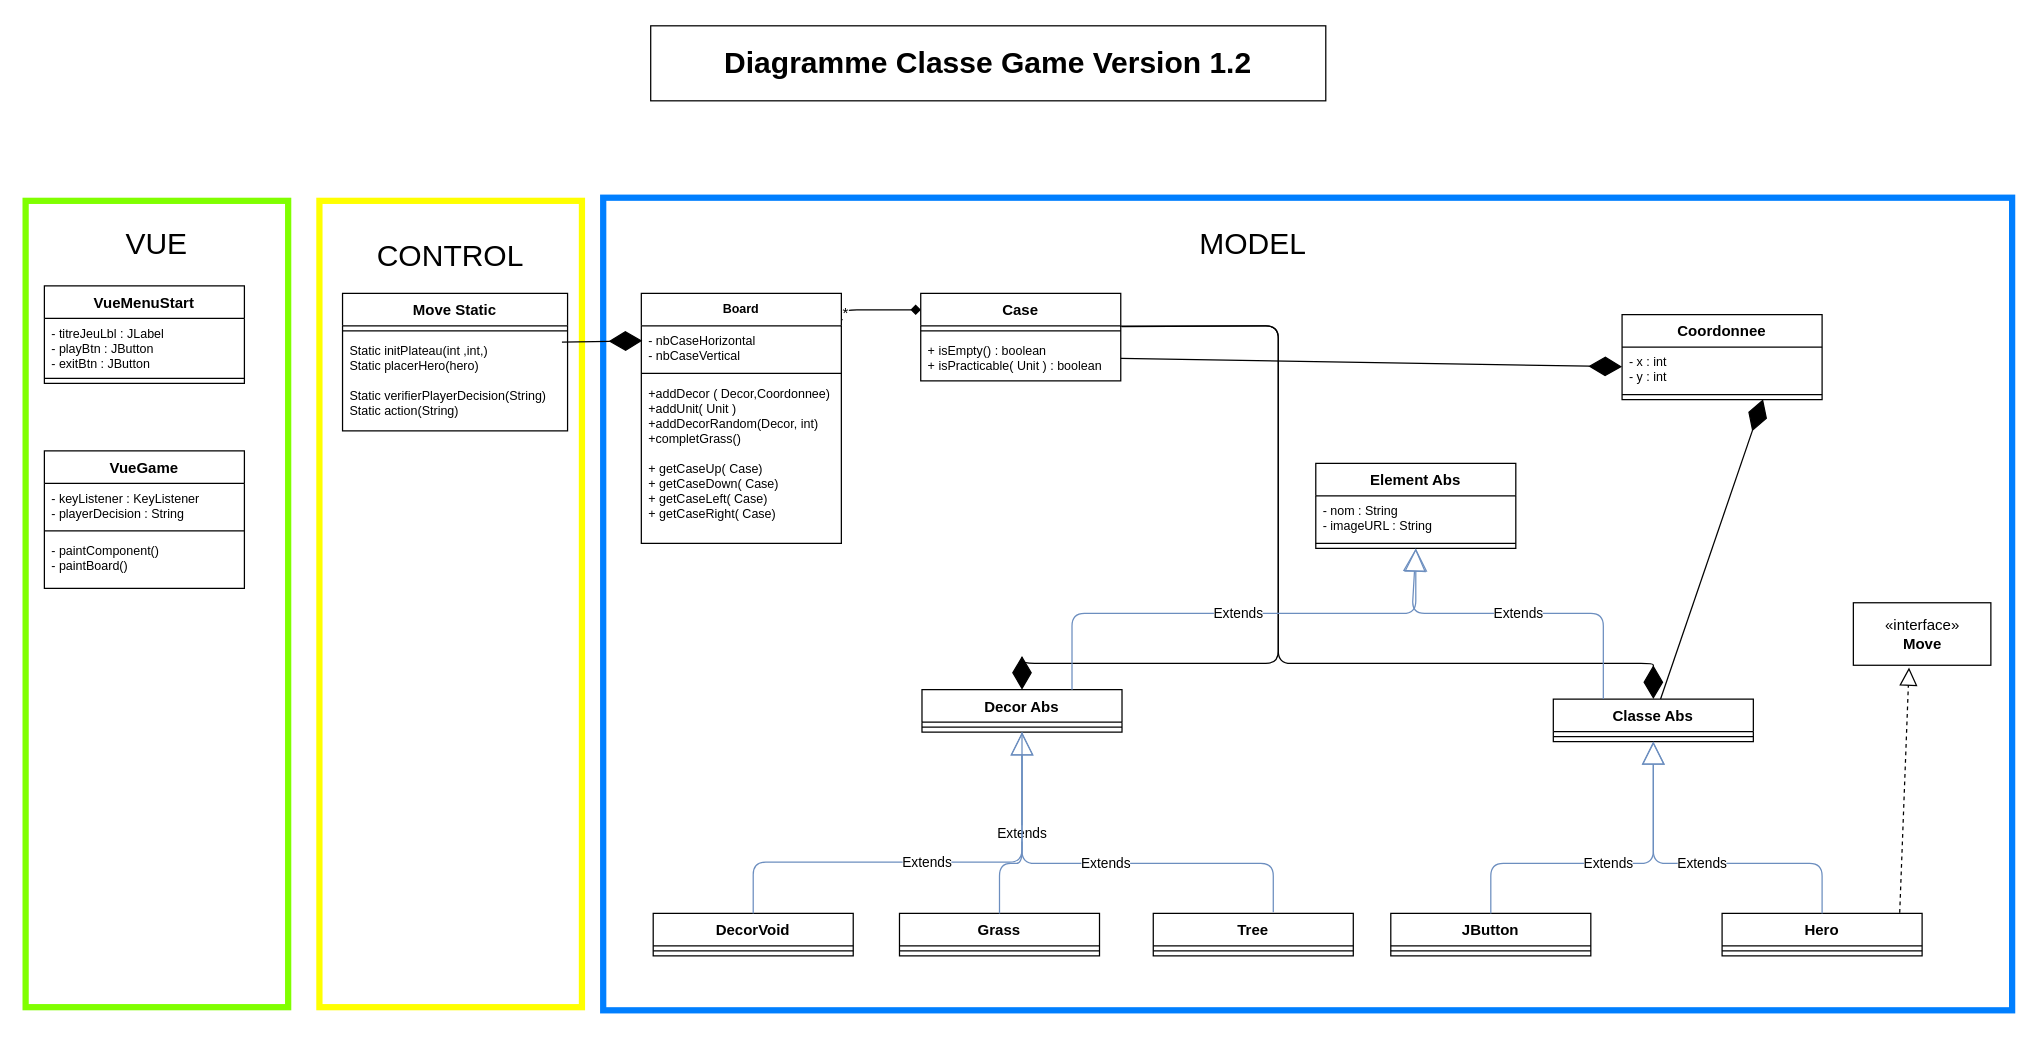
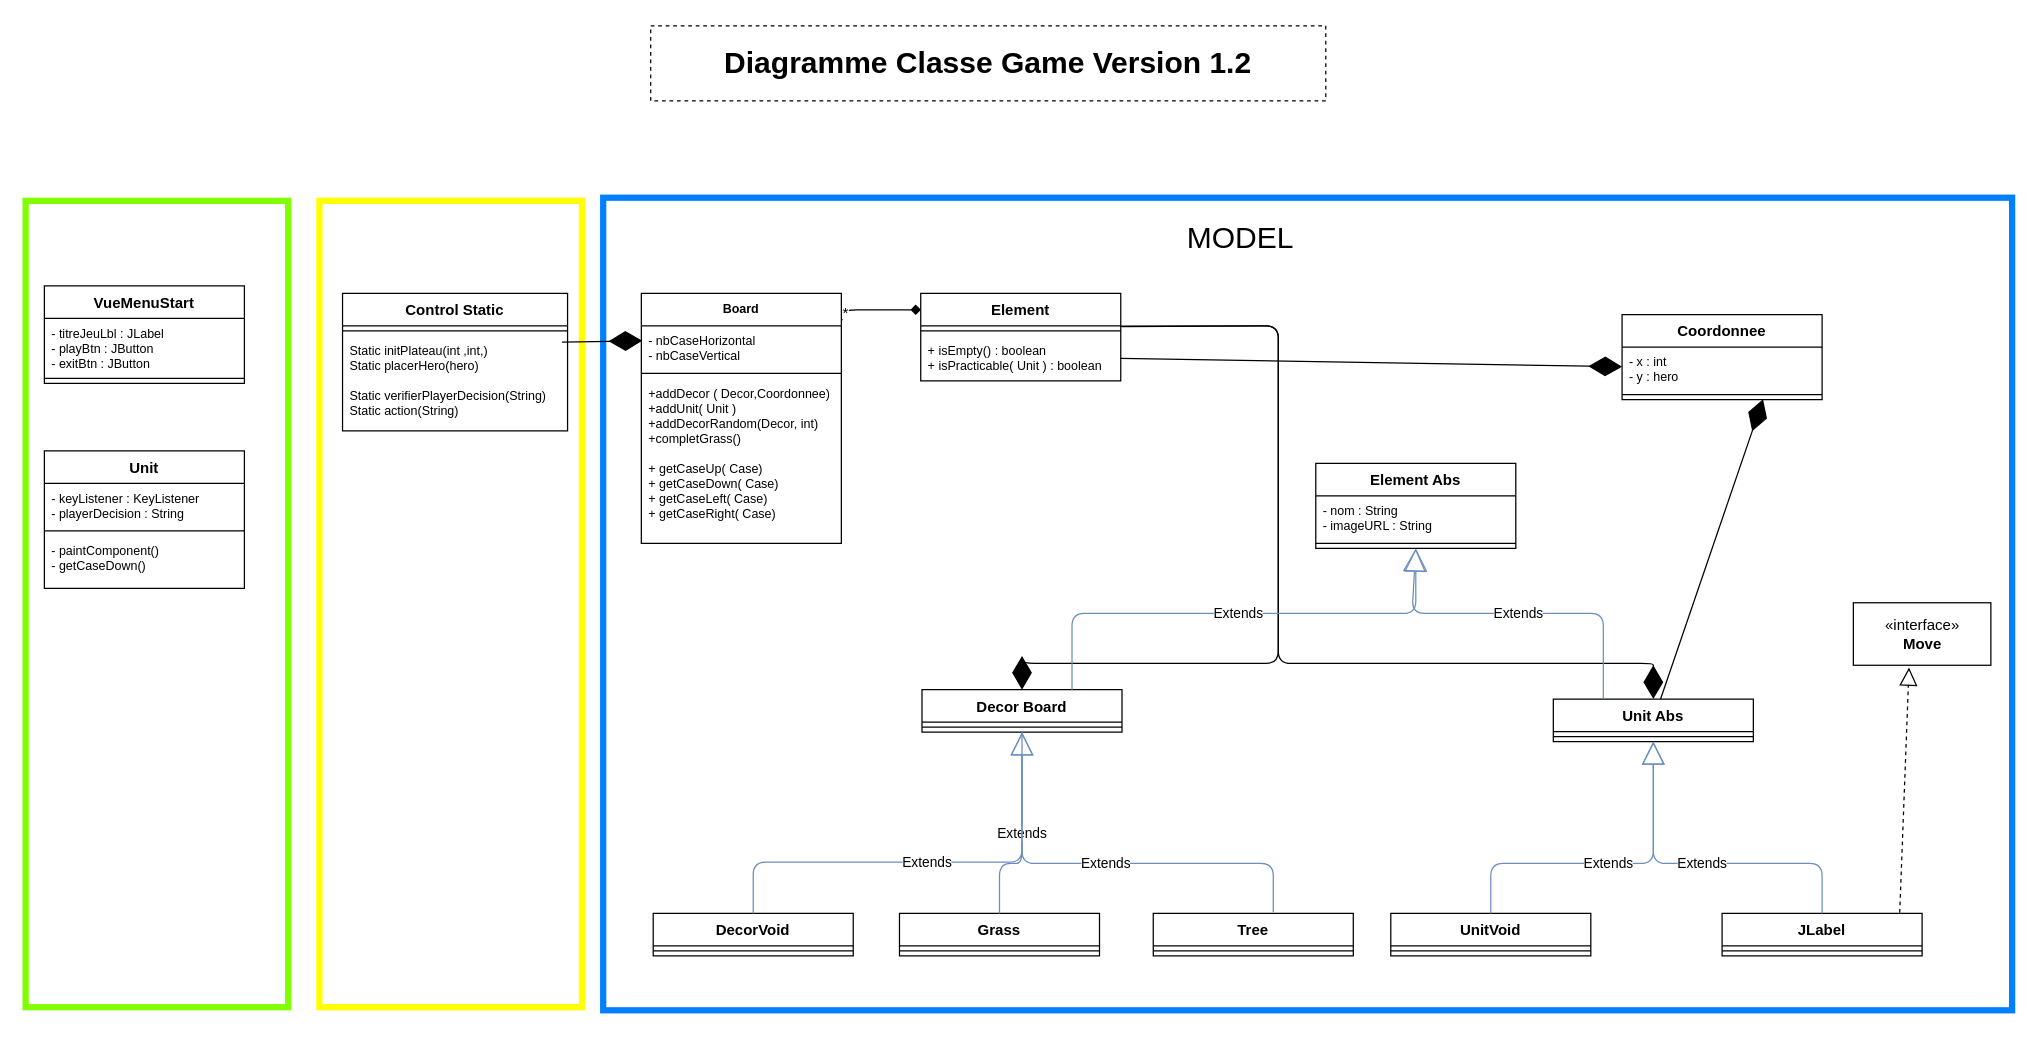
node "Diagramme Classe Game Version 1.2": style solid -> dashed
node "VUE": removed
node "MODEL": moved (1253, 244) -> (1241, 238)
node "CONTROL": removed
node "Move Static": label "Move Static" -> "Control Static"
node "Case": label "Case" -> "Element"
node "- x : int - y : int": label "- x : int - y : int" -> "- x : int - y : hero"
node "VueGame": label "VueGame" -> "Unit"
node "- paintComponent() - paintBoard()": label "- paintComponent() - paintBoard()" -> "- paintComponent() - getCaseDown()"
node "Decor Abs": label "Decor Abs" -> "Decor Board"
node "Classe Abs": label "Classe Abs" -> "Unit Abs"
node "JButton": label "JButton" -> "UnitVoid"
node "Hero": label "Hero" -> "JLabel"
